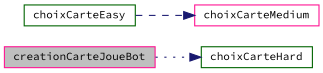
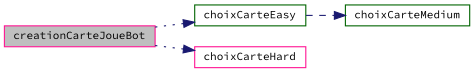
node "choixCarteMedium": color deeppink -> darkgreen
edge "creationCarteJoueBot" -> "choixCarteEasy": added
node "choixCarteHard": color darkgreen -> deeppink
